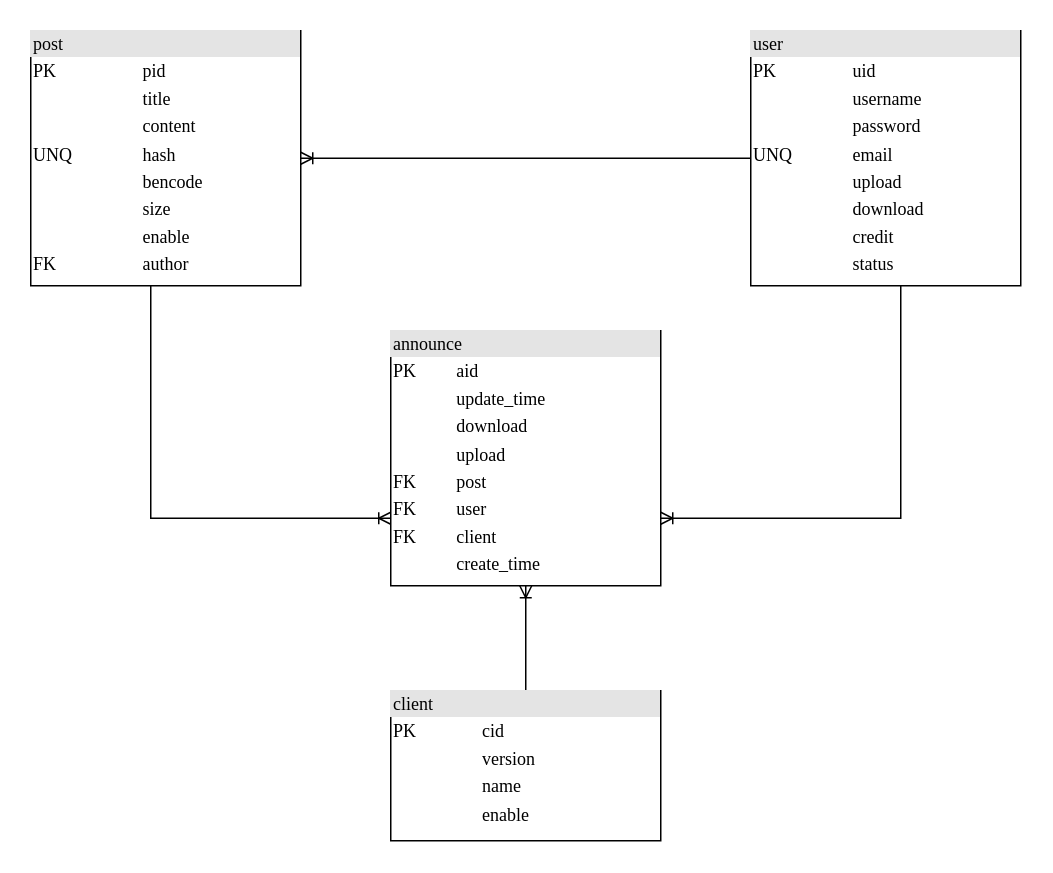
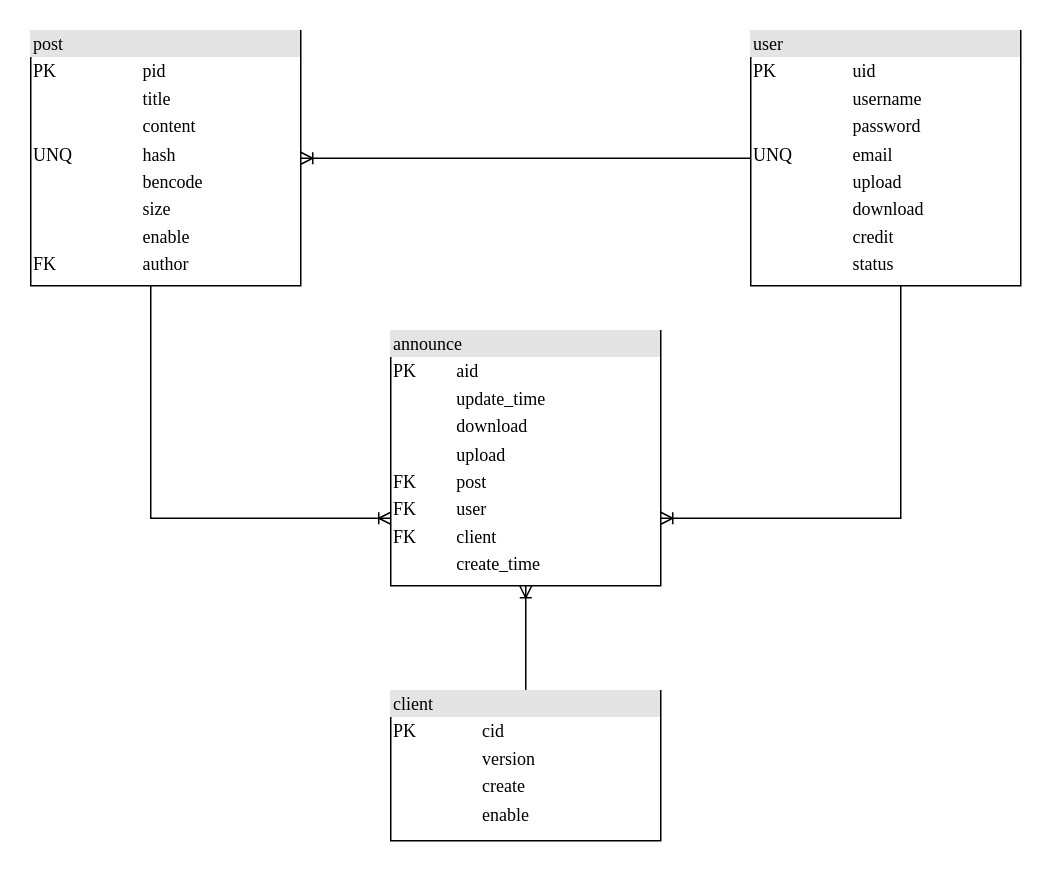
node "client PK cid version name enable": label "client PK cid version name enable" -> "client PK cid version create enable"
